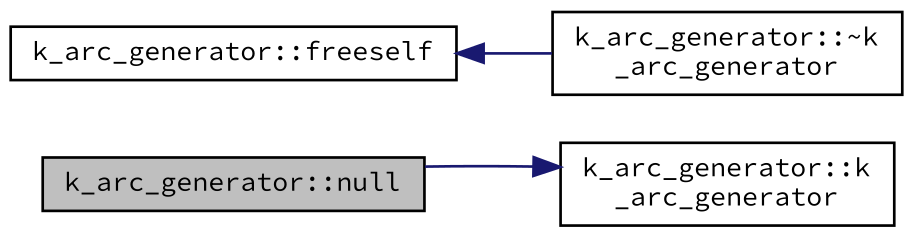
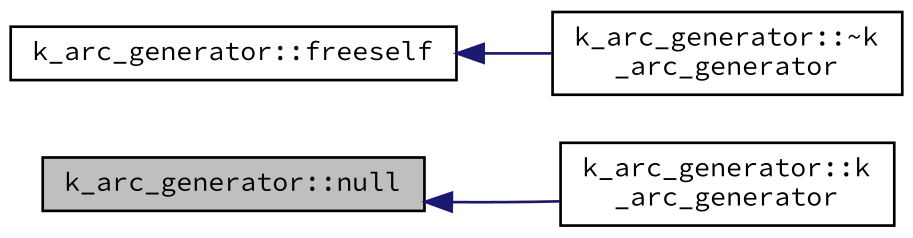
edge "k_arc_generator::null" -> "k_arc_generator::k _arc_generator": reversed
